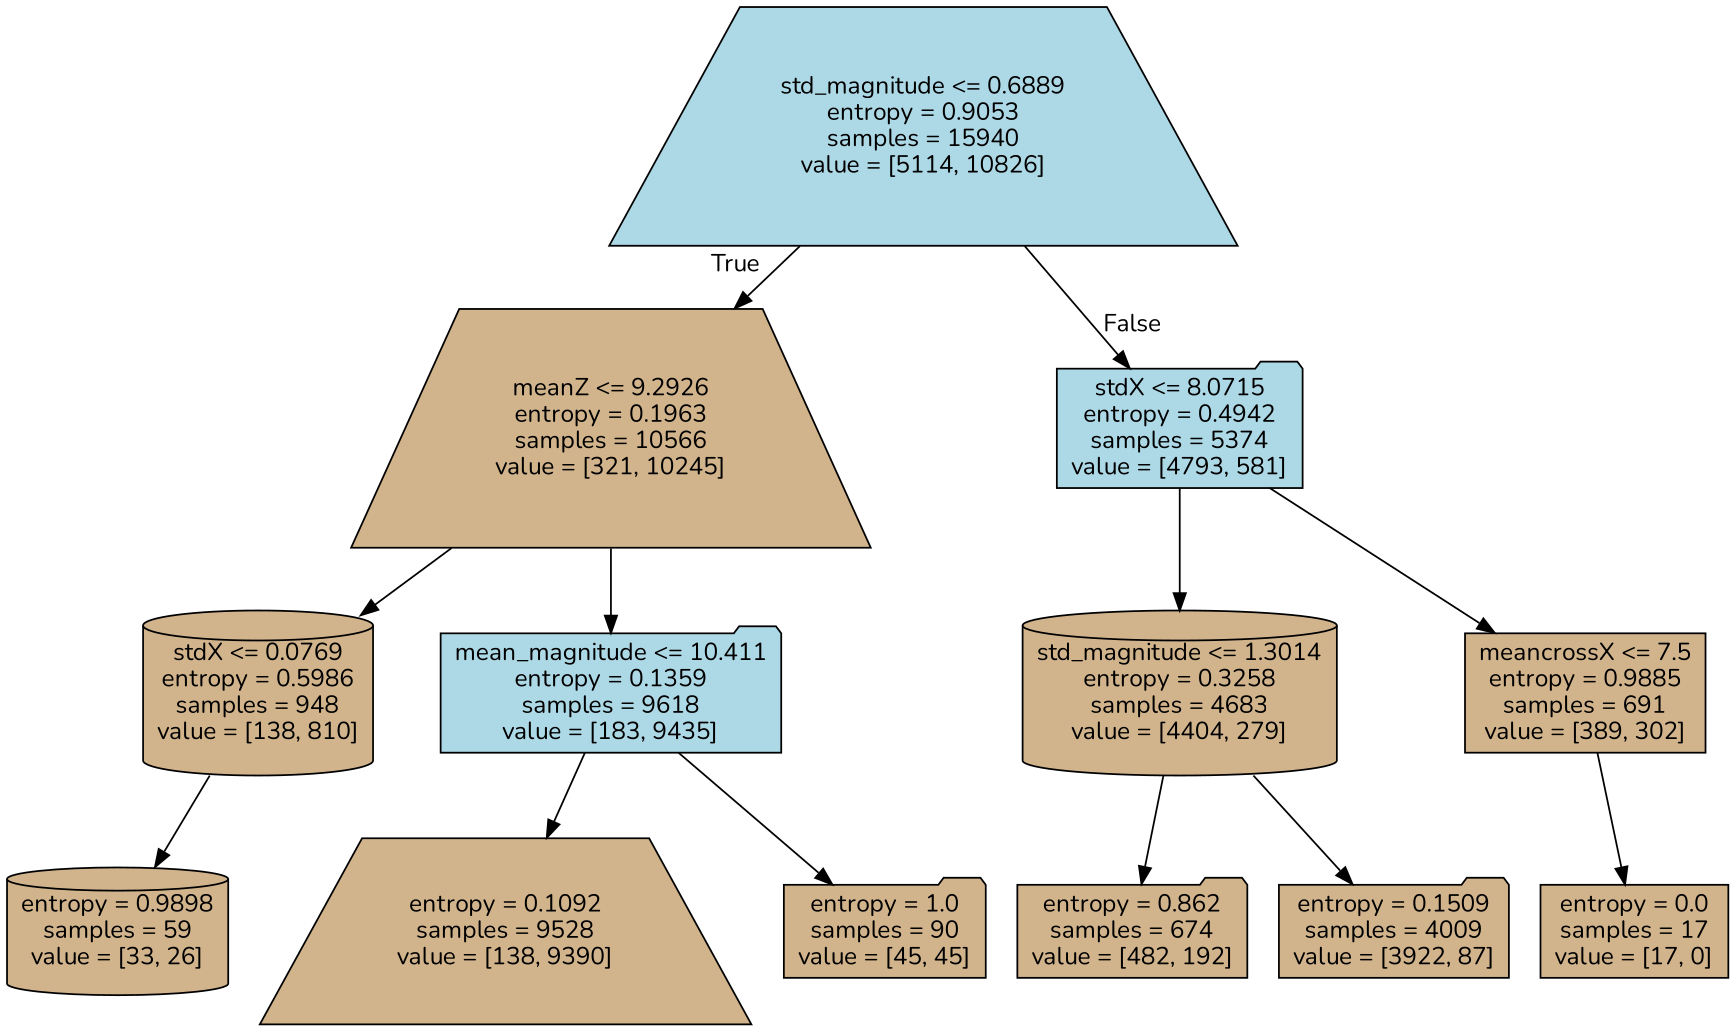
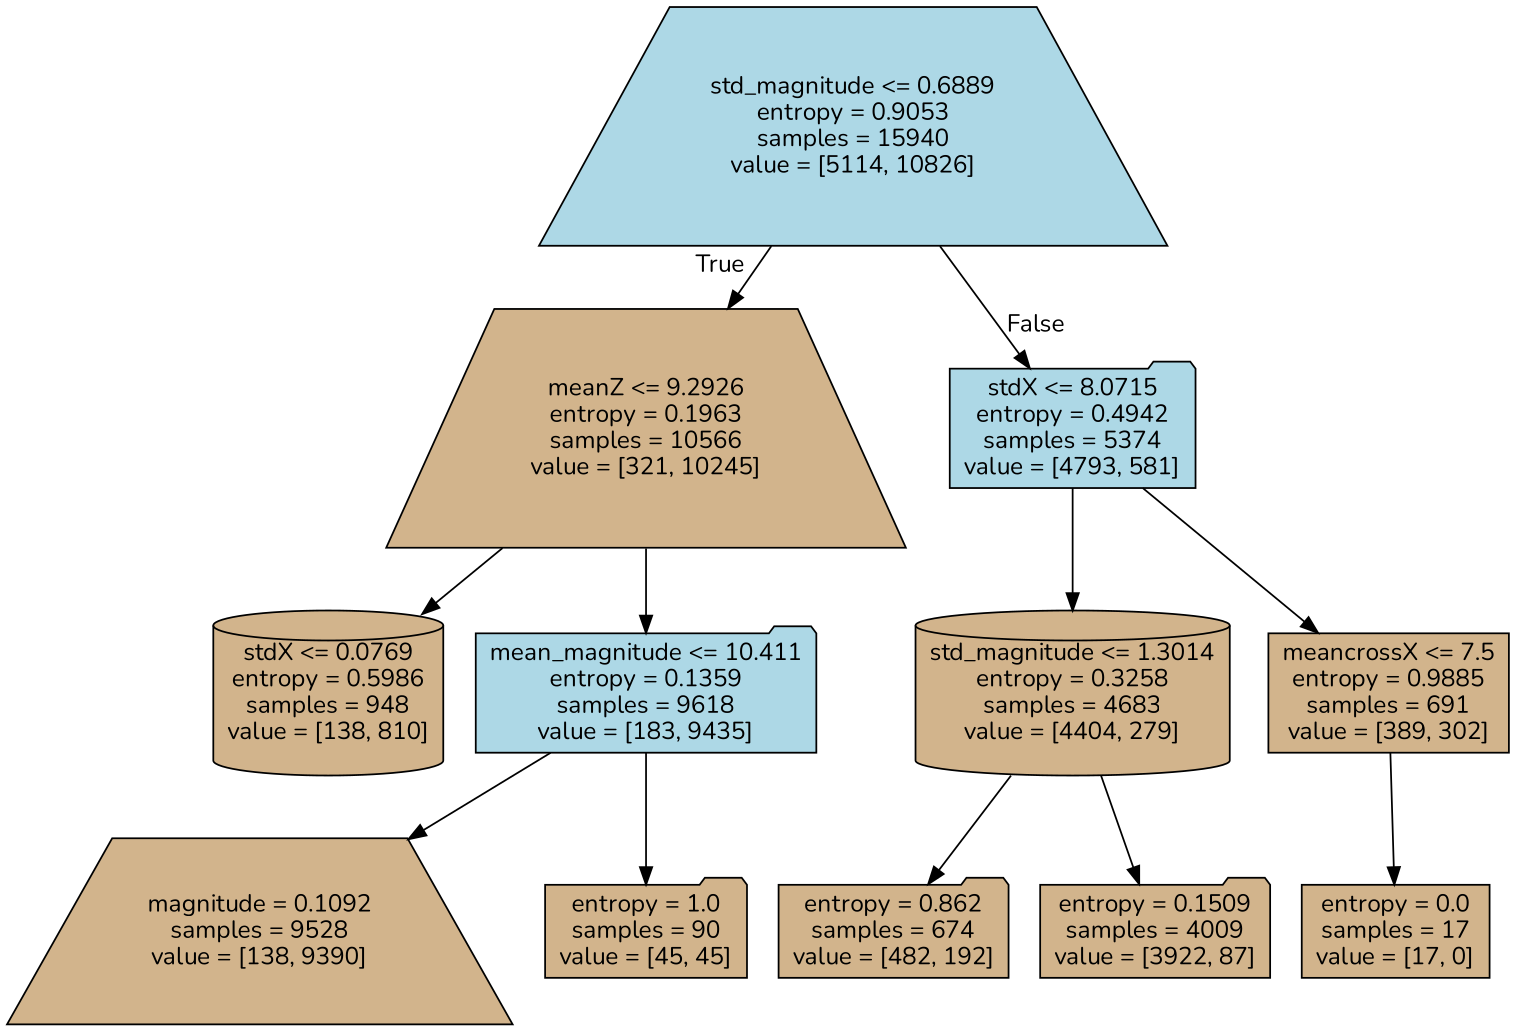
node "entropy = 0.9898 samples = 59 value = [33, 26]": removed
node "entropy = 0.1092 samples = 9528 value = [138, 9390]": label "entropy = 0.1092 samples = 9528 value = [138, 9390]" -> "magnitude = 0.1092 samples = 9528 value = [138, 9390]"
